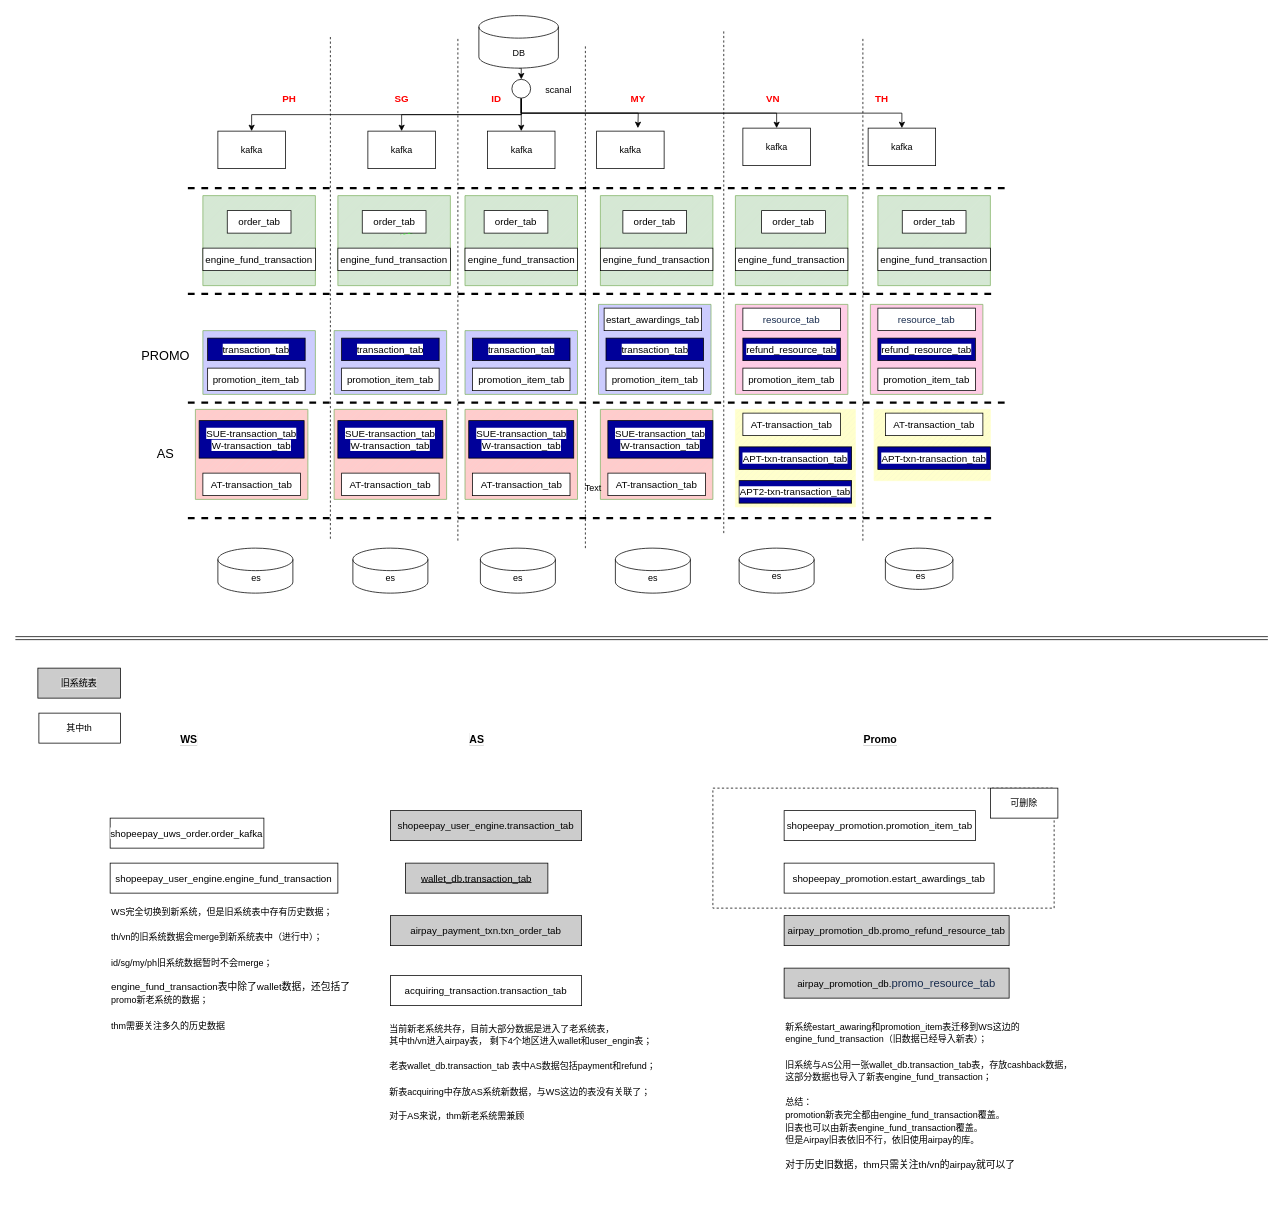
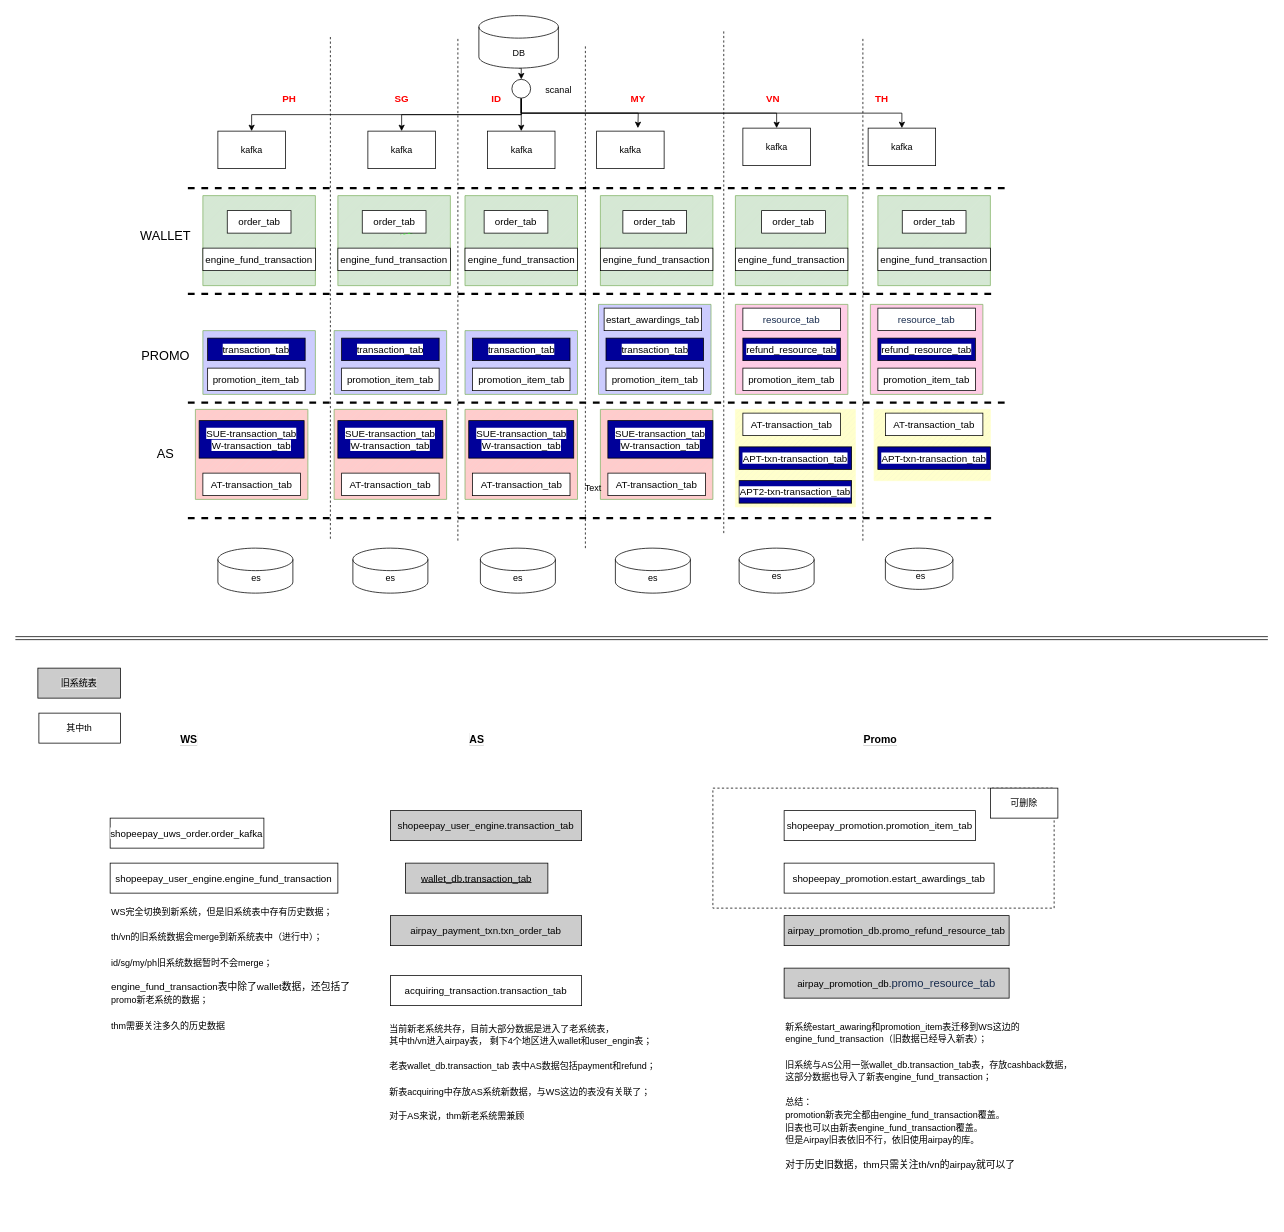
node "WALLET": added
